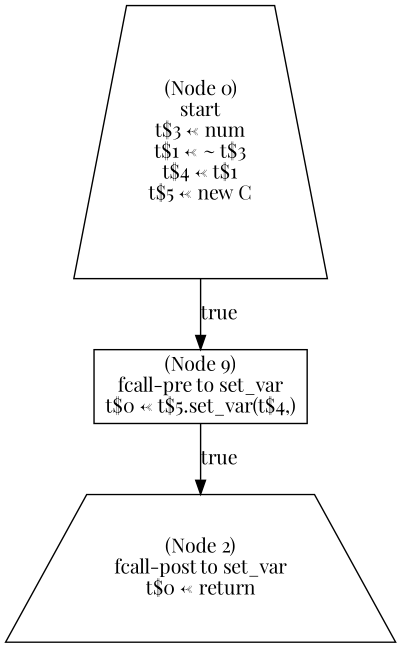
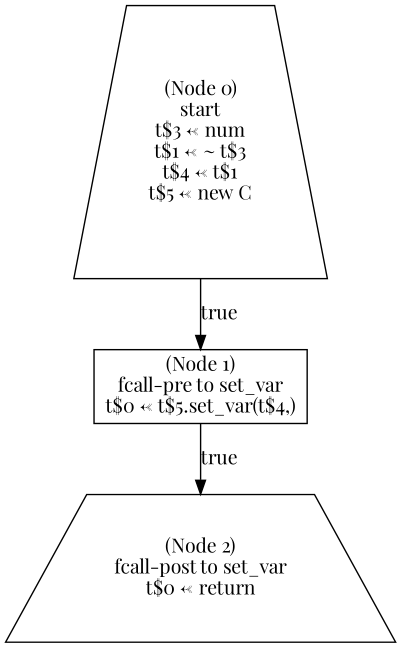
node "(Node 9) fcall-pre to set_var t$0 <- t$5.set_var(t$4,)": label "(Node 9) fcall-pre to set_var t$0 <- t$5.set_var(t$4,)" -> "(Node 1) fcall-pre to set_var t$0 <- t$5.set_var(t$4,)"
